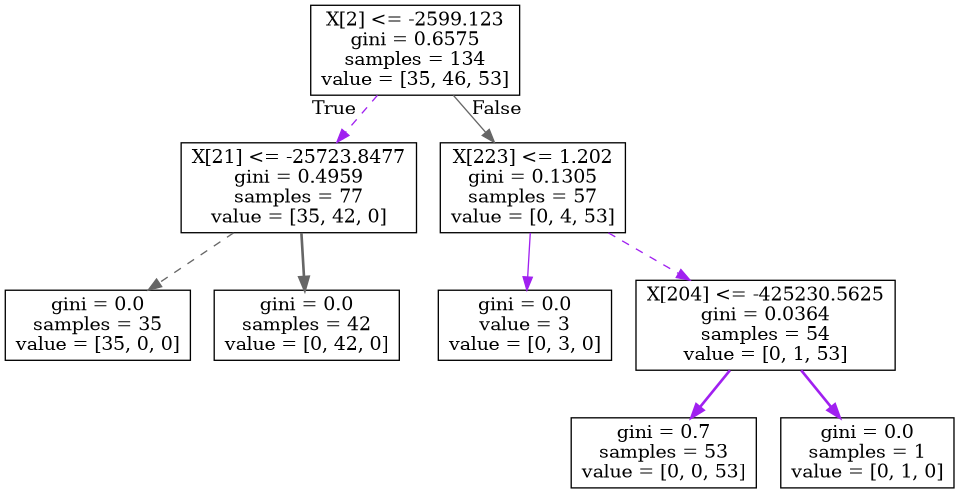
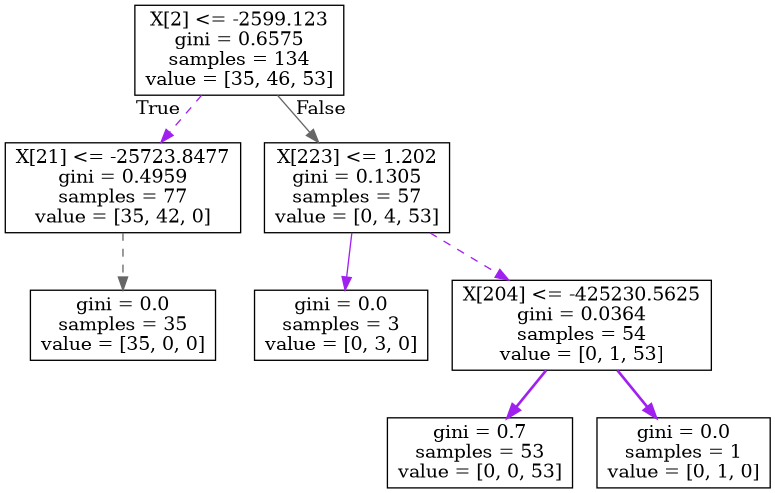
node "gini = 0.0 samples = 42 value = [0, 42, 0]": removed
node "gini = 0.0 value = 3 value = [0, 3, 0]": label "gini = 0.0 value = 3 value = [0, 3, 0]" -> "gini = 0.0 samples = 3 value = [0, 3, 0]"
